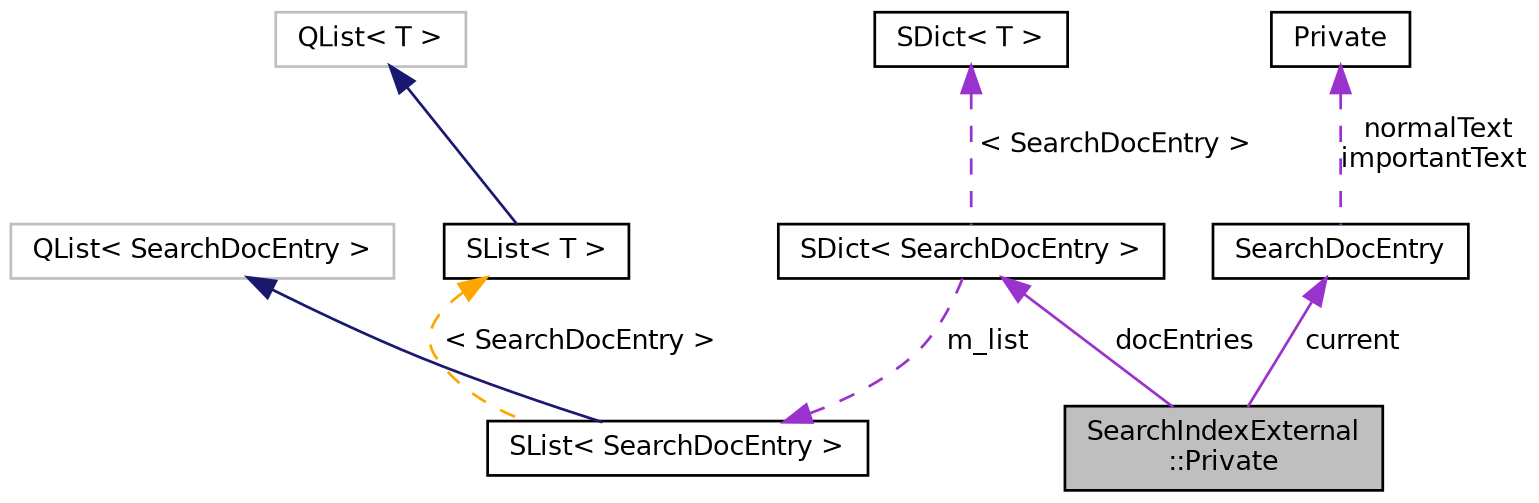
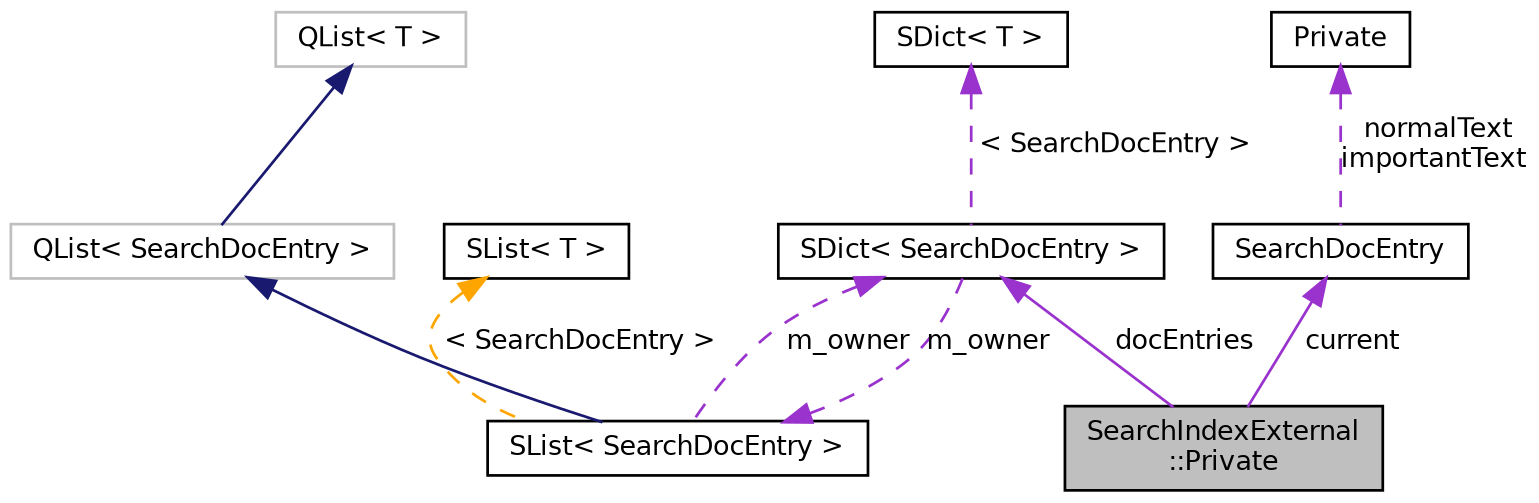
edge "SList< T >" -> "QList< T >": now "QList< SearchDocEntry >" -> "QList< T >"
edge "SList< SearchDocEntry >" -> "SDict< SearchDocEntry >": added, label "m_owner"
edge "SDict< SearchDocEntry >" -> "SList< SearchDocEntry >": label " m_list" -> " m_owner"
